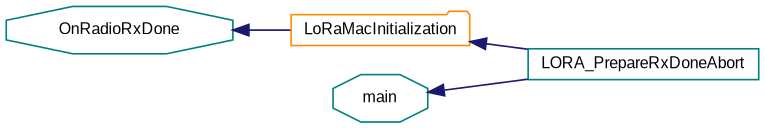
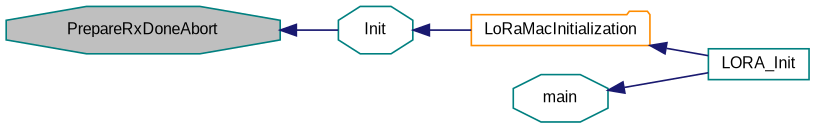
node "OnRadioRxDone": label "OnRadioRxDone" -> "Init"
node "PrepareRxDoneAbort": added
node "LORA_PrepareRxDoneAbort": label "LORA_PrepareRxDoneAbort" -> "LORA_Init"
